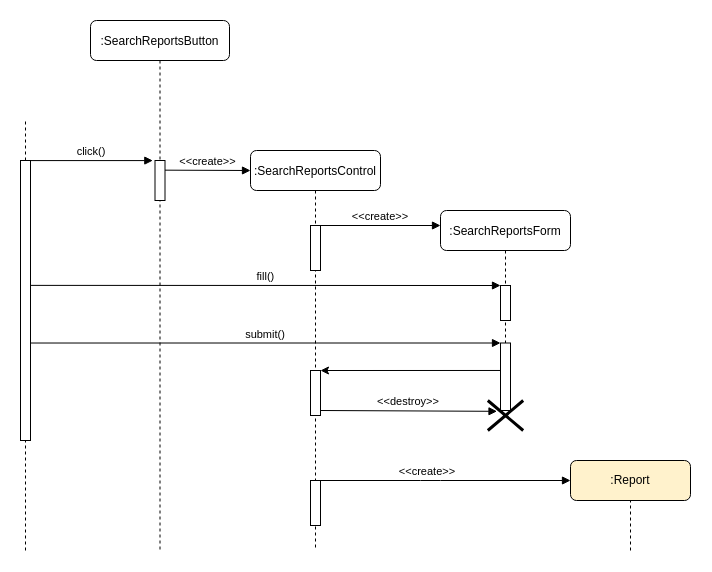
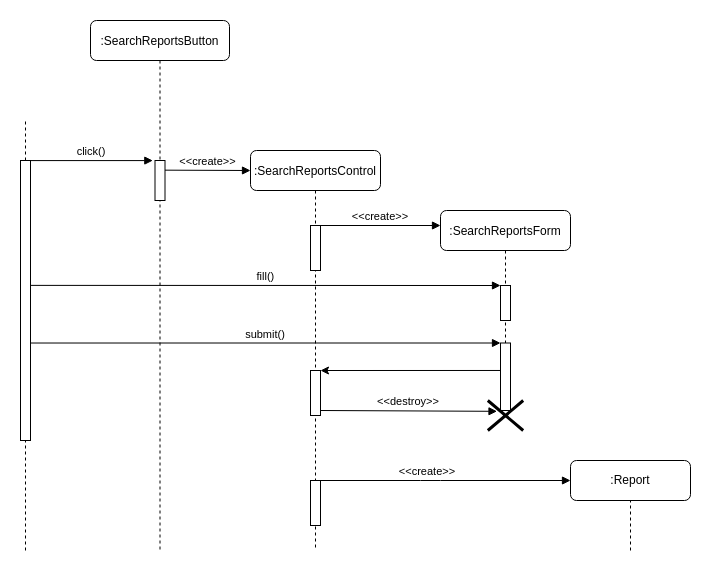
node ":Report": fillcolor #fff2cc -> #ffffff
